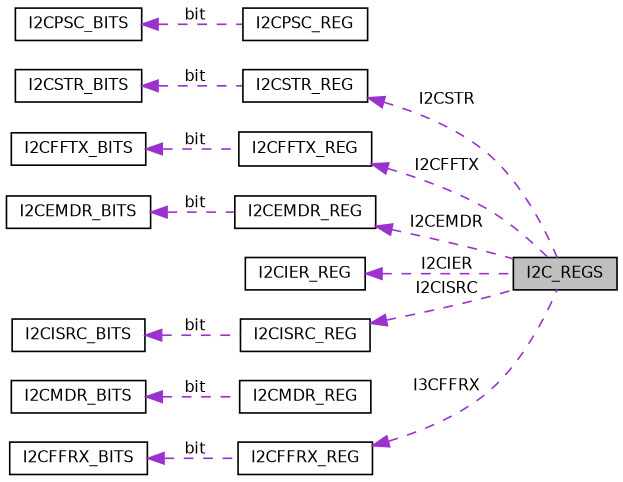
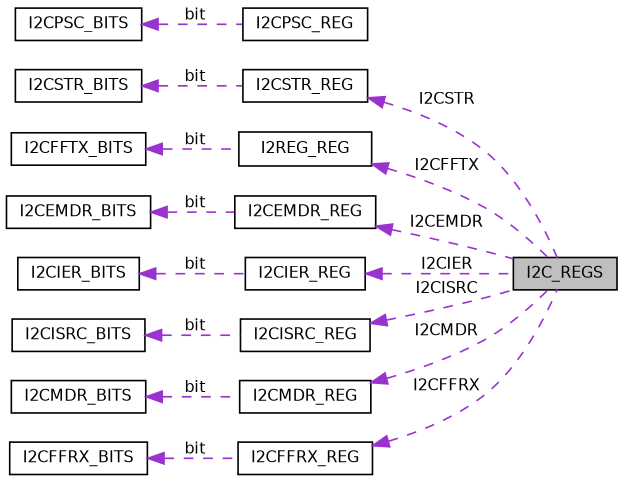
node "I2CFFTX_REG": label "I2CFFTX_REG" -> "I2REG_REG"
node "I2CIER_BITS": added
edge "I2C_REGS" -> "I2CMDR_REG": added, label "I2CMDR"
edge "I2C_REGS" -> "I2CFFRX_REG": label " I3CFFRX" -> " I2CFFRX"
